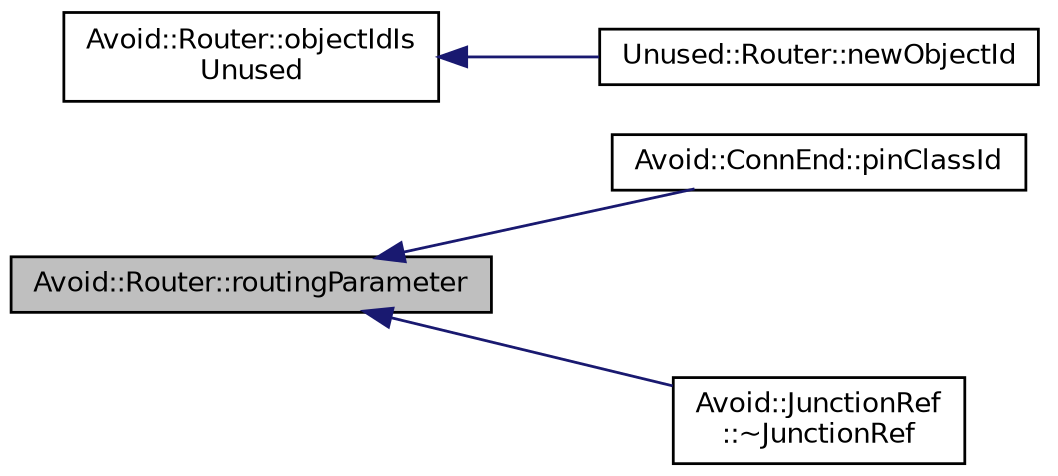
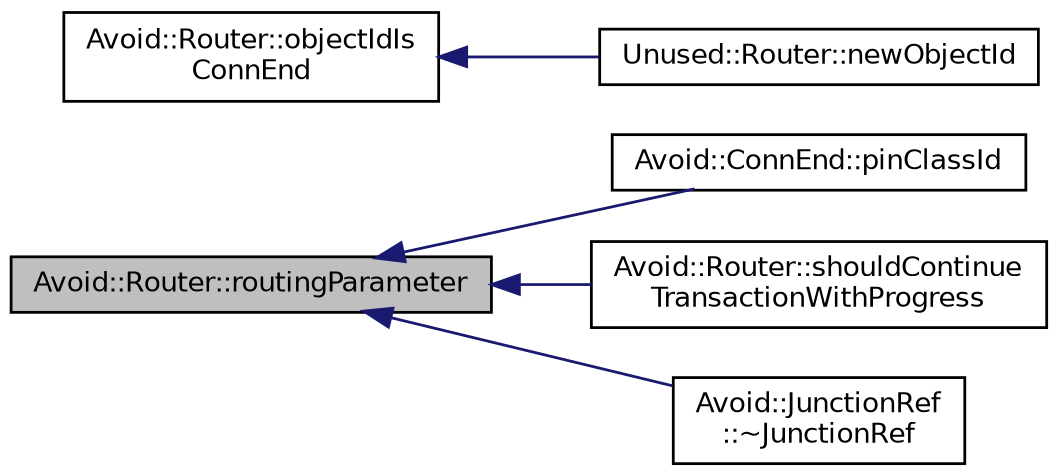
node "Avoid::Router::objectIdIs Unused": label "Avoid::Router::objectIdIs Unused" -> "Avoid::Router::objectIdIs ConnEnd"
node "Avoid::Router::shouldContinue TransactionWithProgress": added
